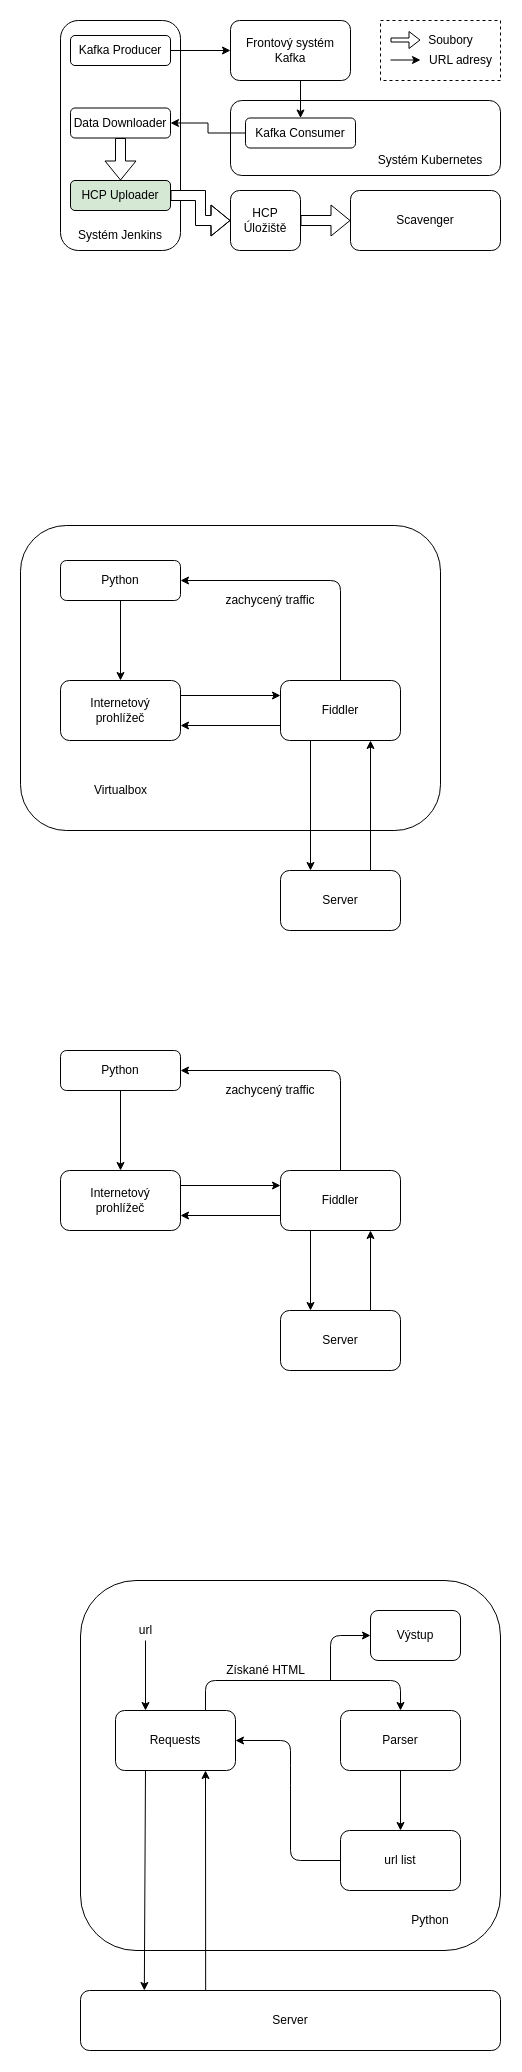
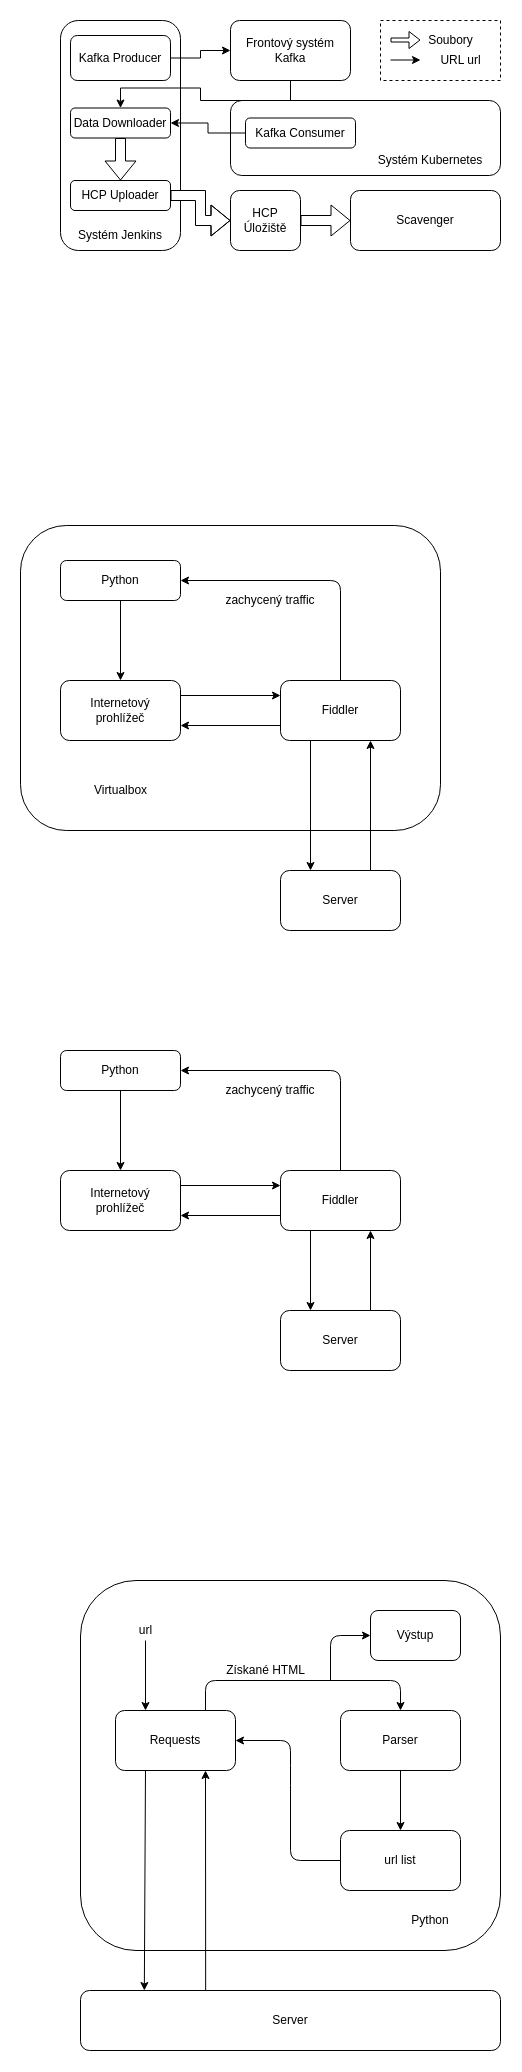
node "Kafka Producer": size 100x30 -> 100x45
node "URL adresy": label "URL adresy" -> "URL url"
edge "Frontový systém Kafka" -> "Kafka Consumer": now "Frontový systém Kafka" -> "Data Downloader"
node "HCP Uploader": fillcolor #d5e8d4 -> #ffffff
